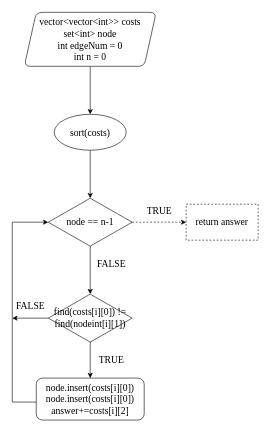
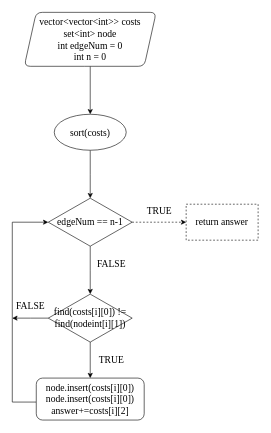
node "node == n-1": label "node == n-1" -> "edgeNum == n-1"
